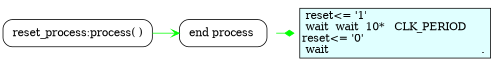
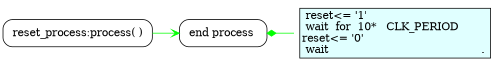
node "reset<= '1'": text "wait  wait  10*   CLK_PERIOD" -> "wait  for  10*   CLK_PERIOD"
edge "end process" -> "reset<= '1'": reversed
